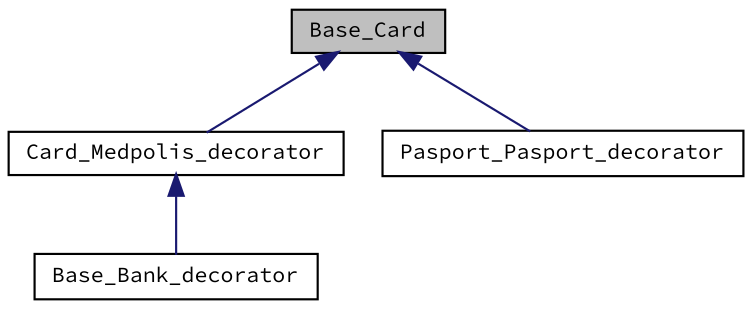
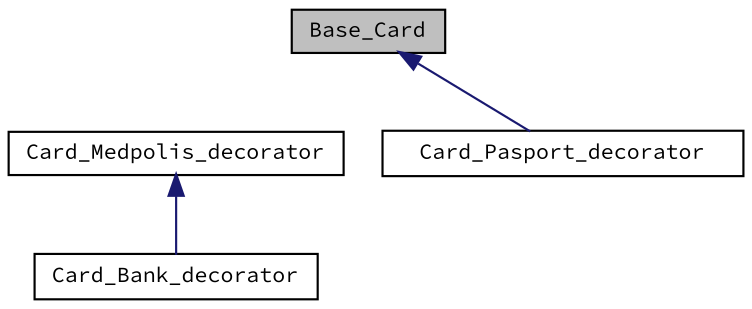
edge "Card_Medpolis_decorator" -> "Base_Card": removed
node "Pasport_Pasport_decorator": label "Pasport_Pasport_decorator" -> "Card_Pasport_decorator"
node "Base_Bank_decorator": label "Base_Bank_decorator" -> "Card_Bank_decorator"
